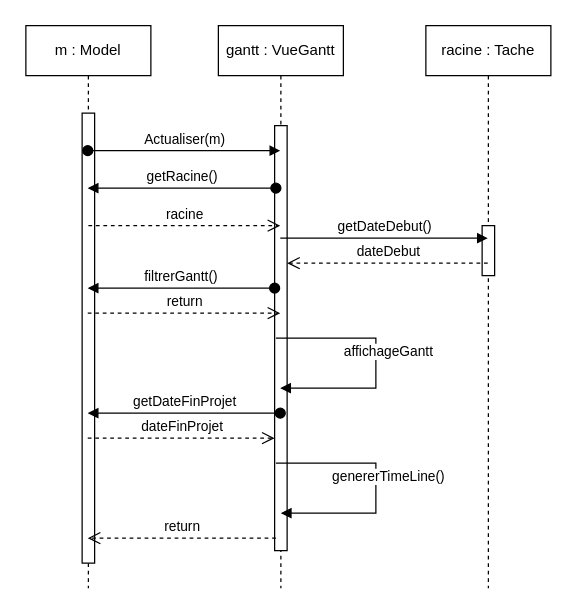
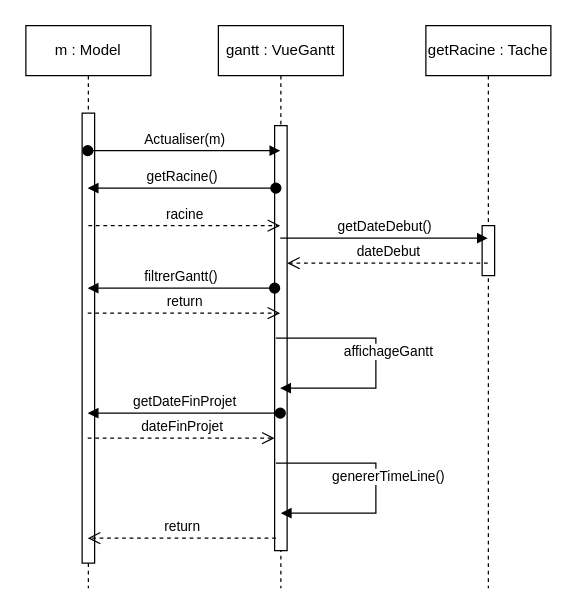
node "racine : Tache": label "racine : Tache" -> "getRacine : Tache"
